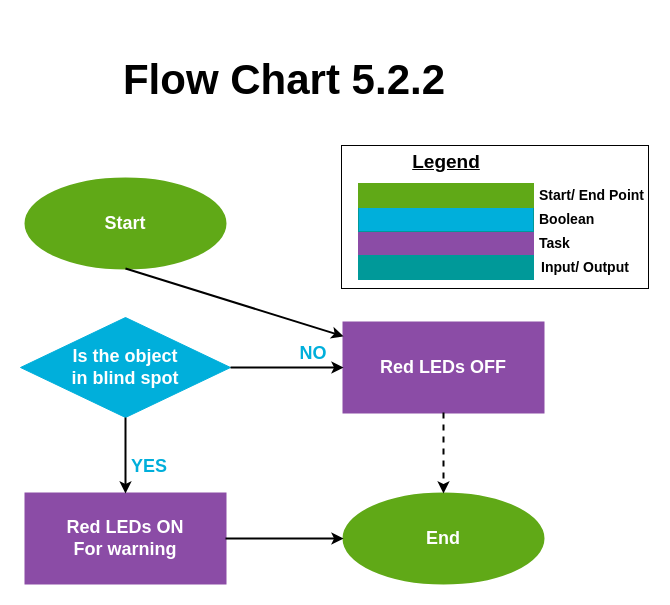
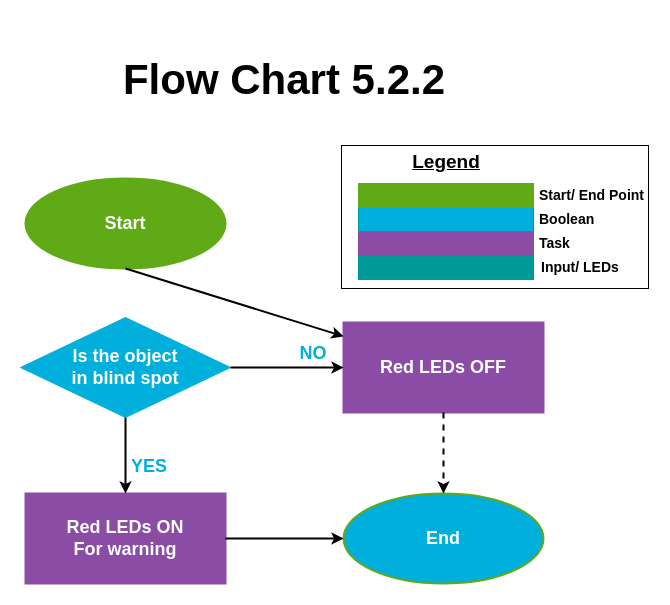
node "Input/ Output": label "Input/ Output" -> "Input/ LEDs"
node "End": fillcolor #60a917 -> #00afdb
